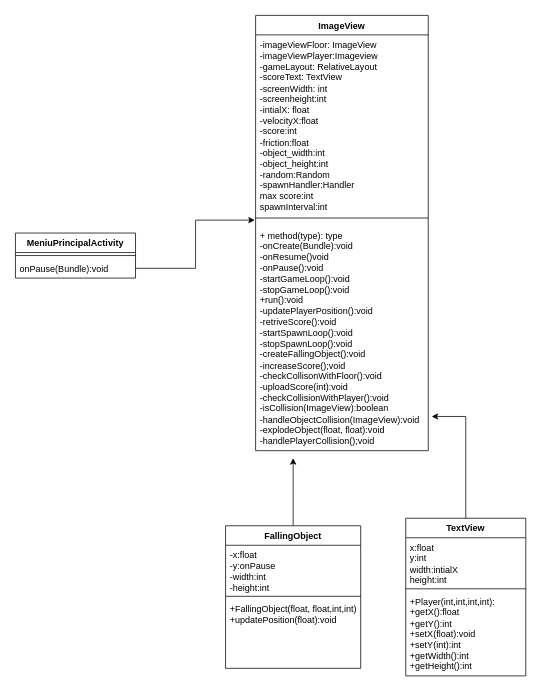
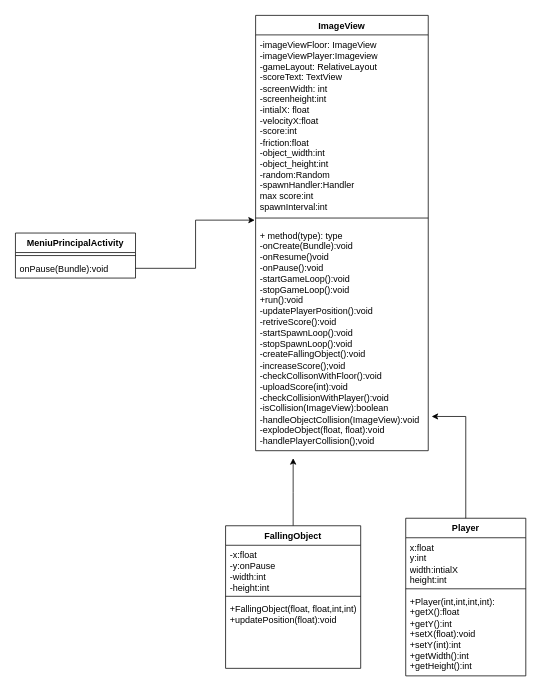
node "TextView": label "TextView" -> "Player"
